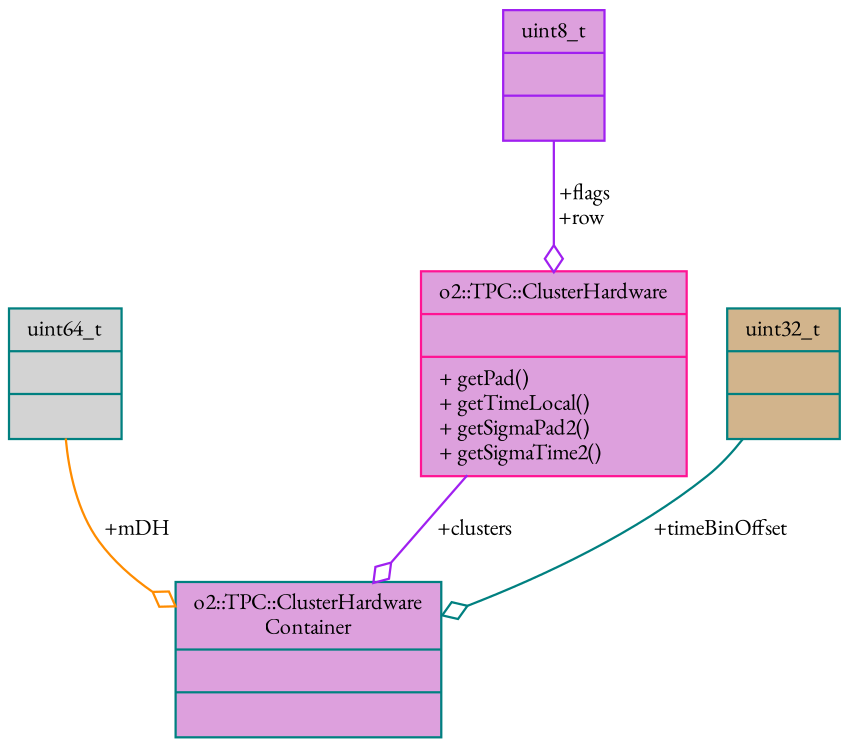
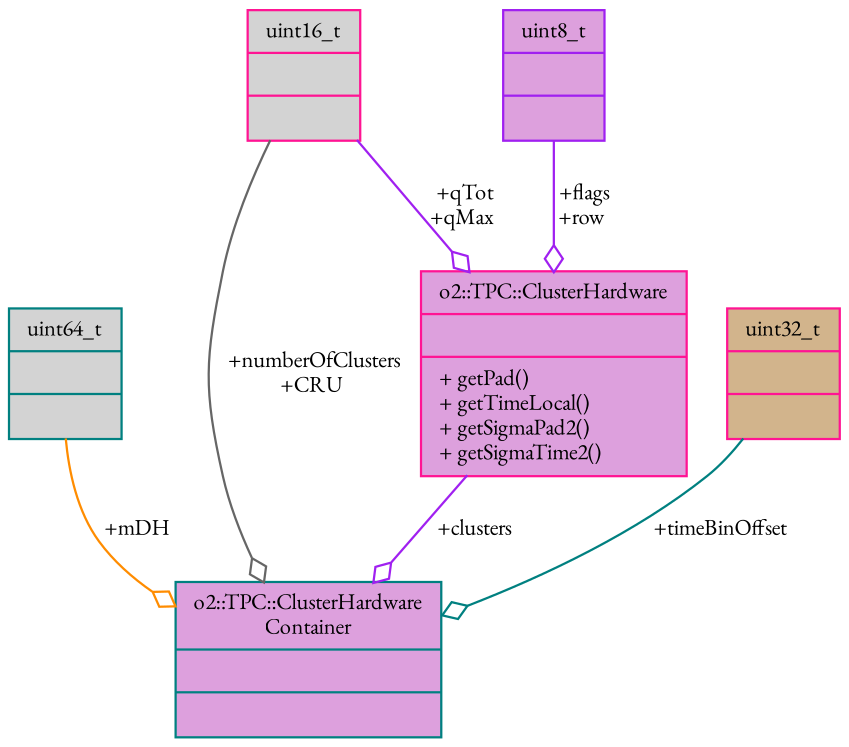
node "uint16_t": added
node "uint32_t": color teal -> deeppink
